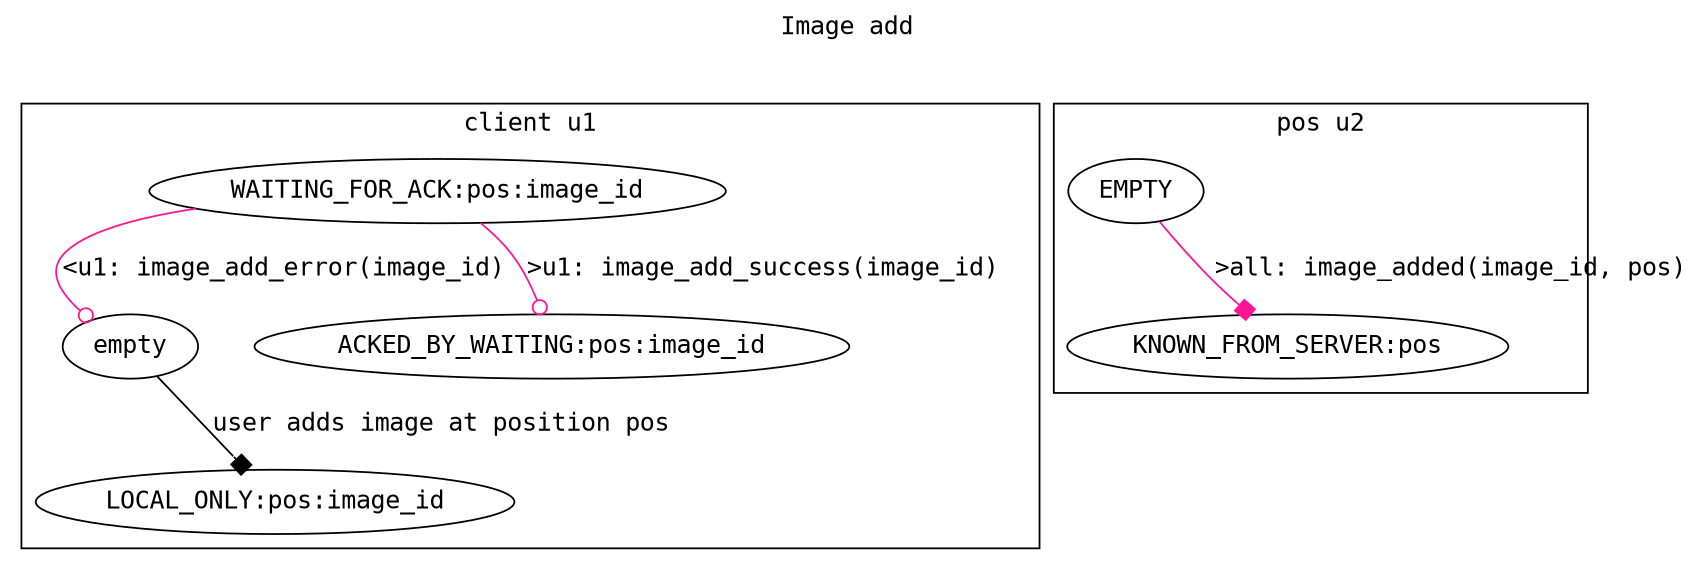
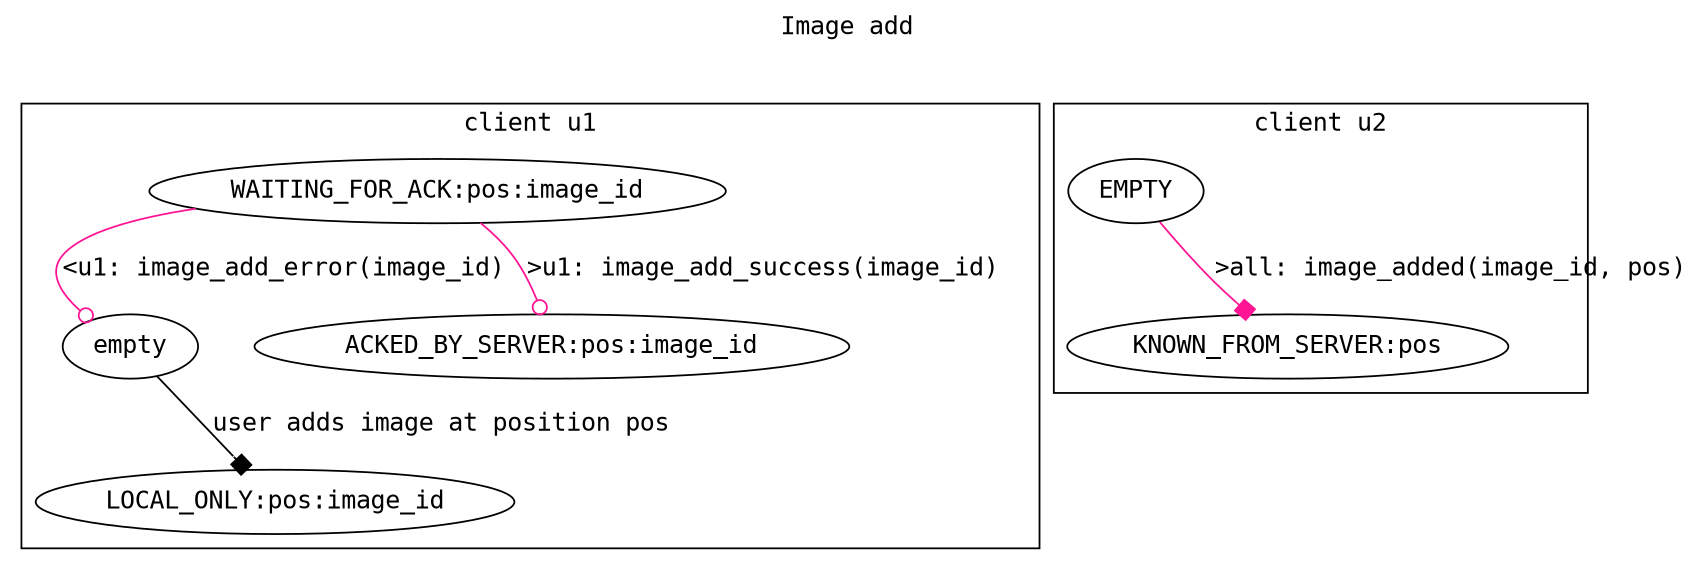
cluster "pos u2": label "pos u2" -> "client u2"
node "ACKED_BY_WAITING:pos:image_id": label "ACKED_BY_WAITING:pos:image_id" -> "ACKED_BY_SERVER:pos:image_id"
